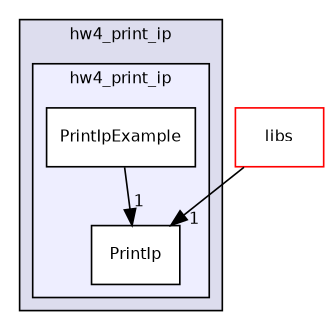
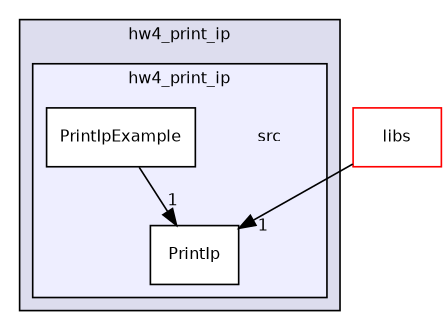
node "src": added
